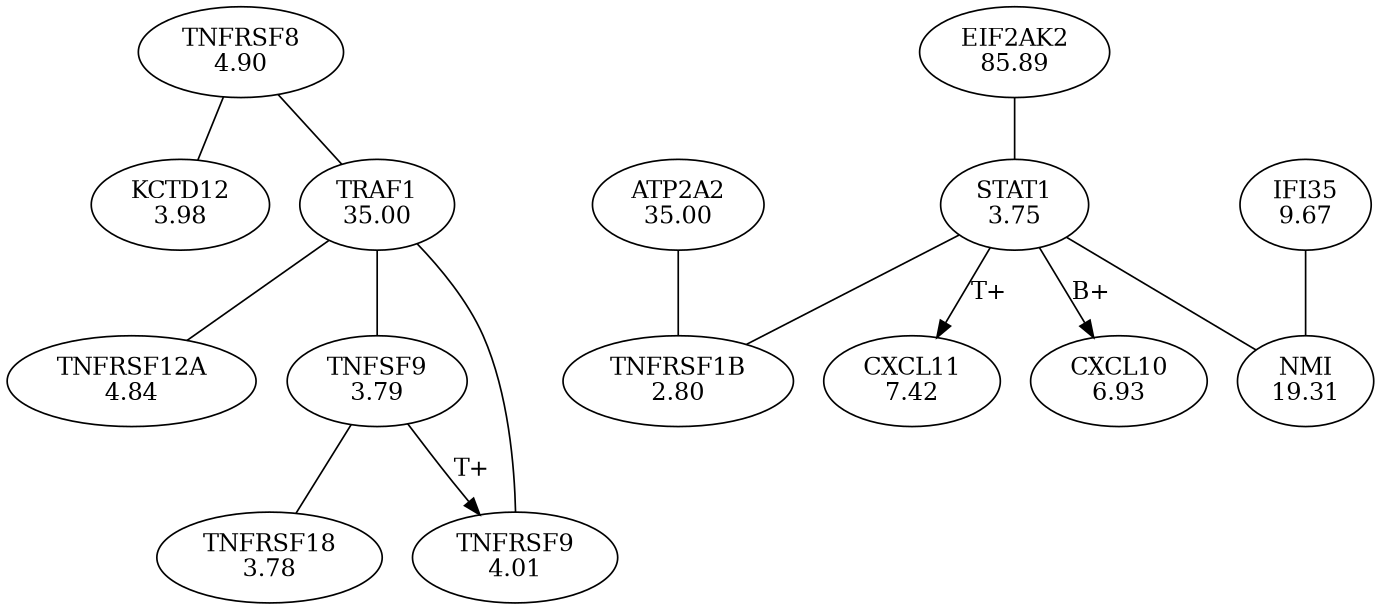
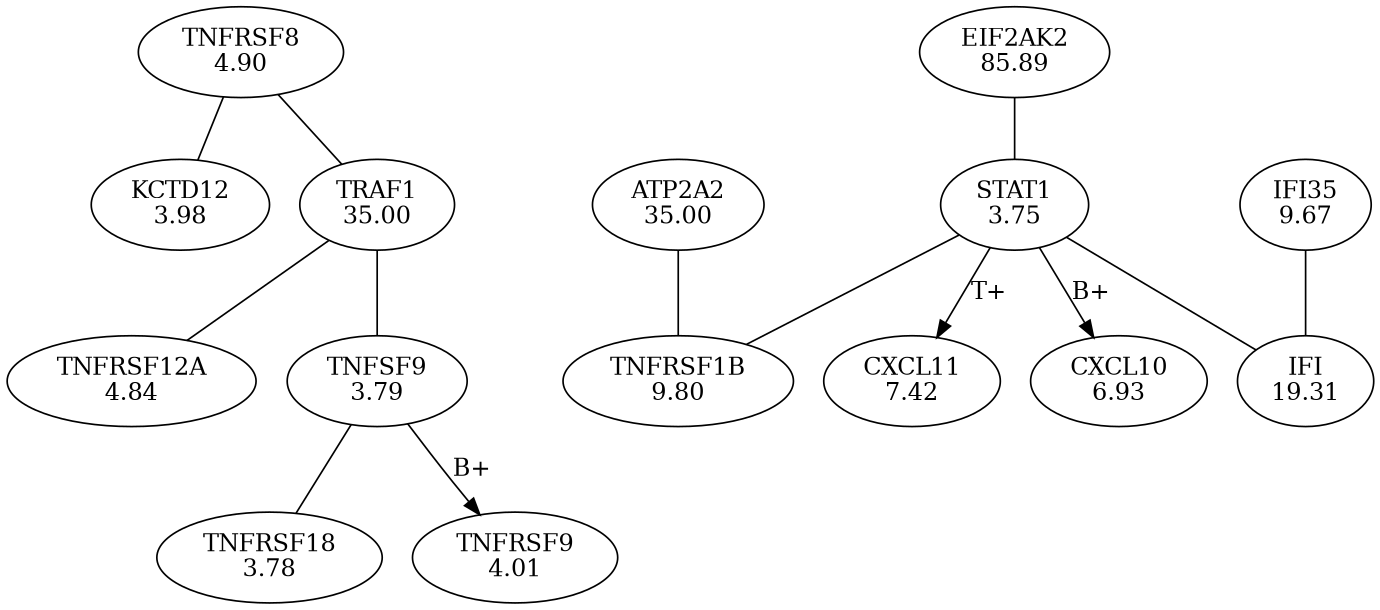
edge "TRAF1 35.00" -- "TNFRSF9 4.01": removed
node "TNFRSF1B 2.80": label "TNFRSF1B 2.80" -> "TNFRSF1B 9.80"
node "NMI 19.31": label "NMI 19.31" -> "IFI 19.31"
edge "TNFSF9 3.79" -> "TNFRSF9 4.01": label "T+" -> "B+"
